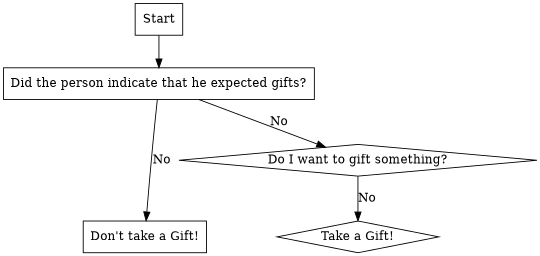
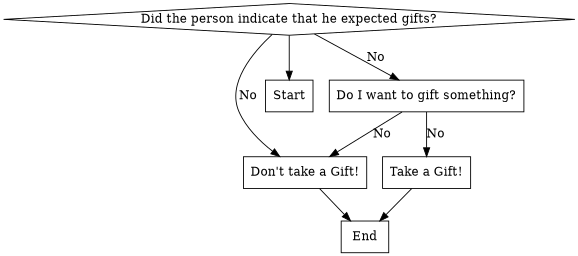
edge "Start" -> "Did the person indicate that he expected gifts?": reversed
node "Did the person indicate that he expected gifts?": shape box -> diamond
edge "Do I want to gift something?" -> "Don't take a Gift!": added, label "No"
node "Do I want to gift something?": shape diamond -> box
node "Take a Gift!": shape diamond -> box
node "End": added
